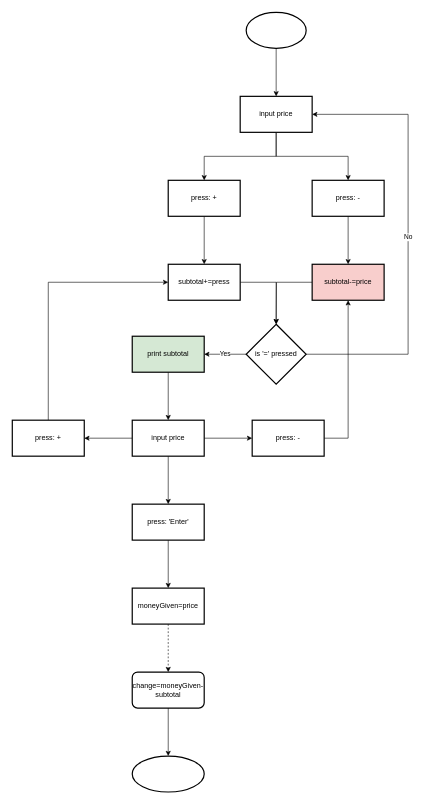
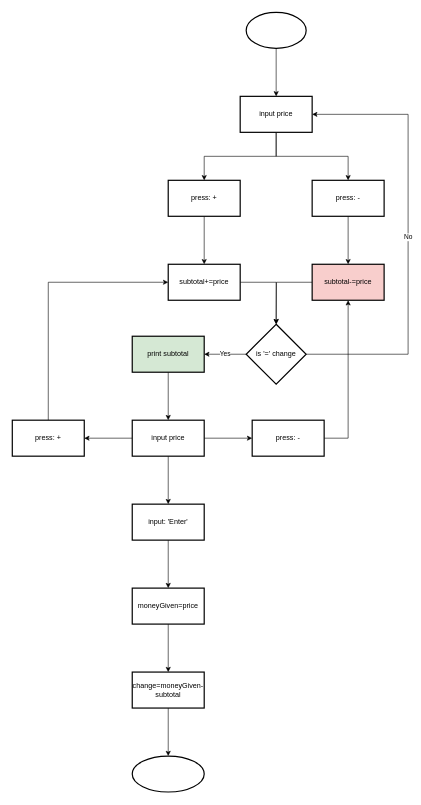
node "subtotal+=press": label "subtotal+=press" -> "subtotal+=price"
node "is '=' pressed": label "is '=' pressed" -> "is '=' change"
node "press: 'Enter'": label "press: 'Enter'" -> "input: 'Enter'"
edge "moneyGiven=price" -> "change=moneyGiven-subtotal": style dashed -> solid
node "change=moneyGiven-subtotal": shape rounded rectangle -> rectangle
